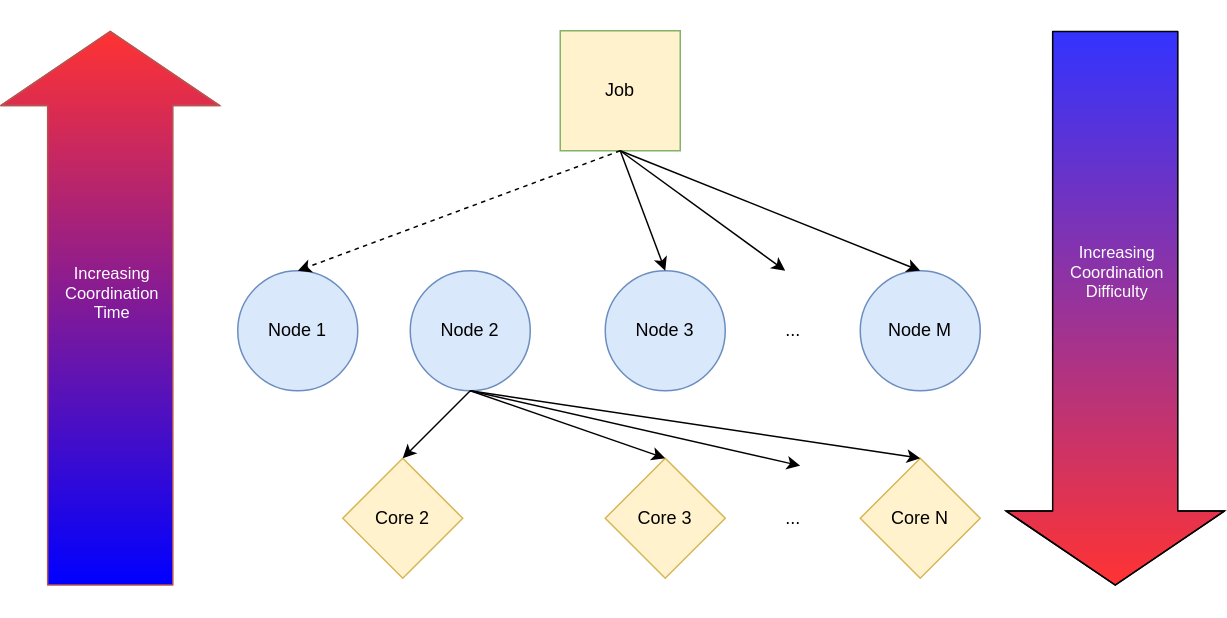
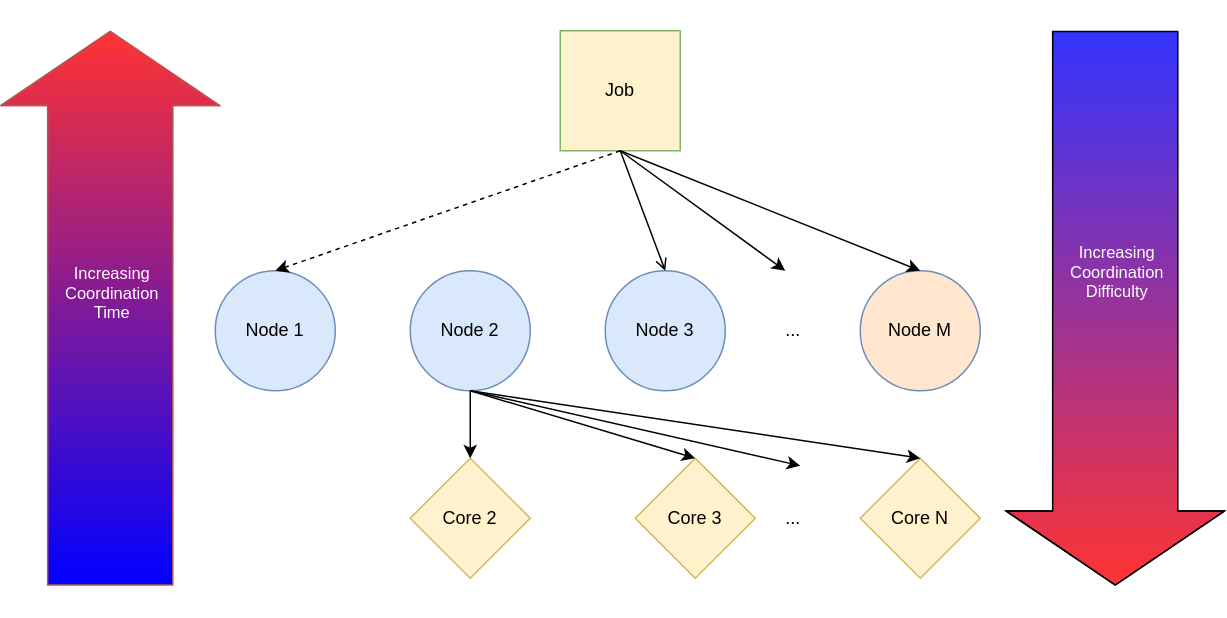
edge "Job" -> "Node 3": arrowhead classic -> open
node "Node 1": moved (298, 331) -> (275, 331)
node "Node M": fillcolor #dae8fc -> #ffe6cc
node "Core 2": moved (403, 518) -> (470, 518)
node "Core 3": moved (665, 518) -> (695, 518)
